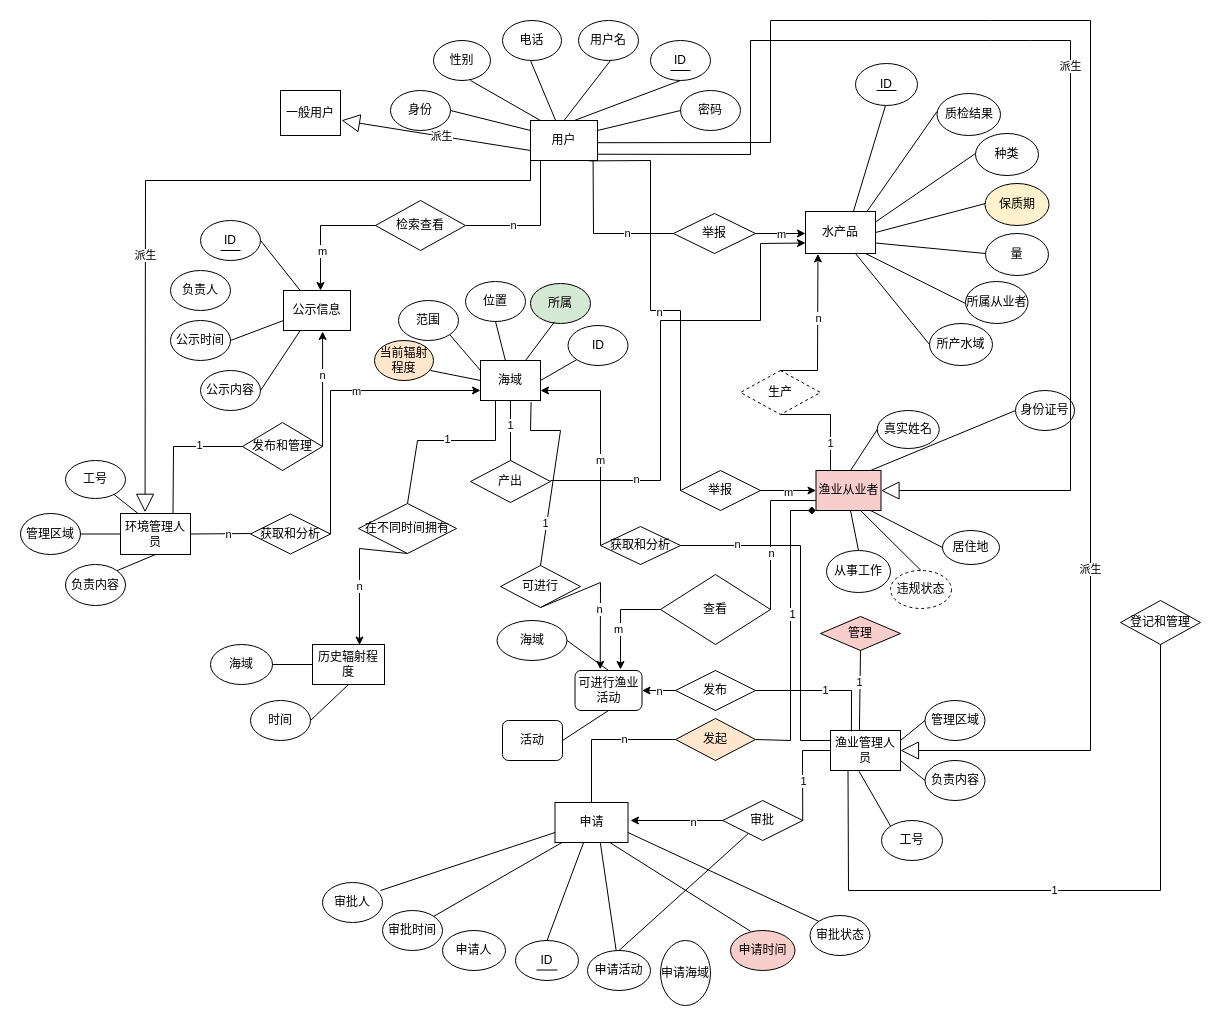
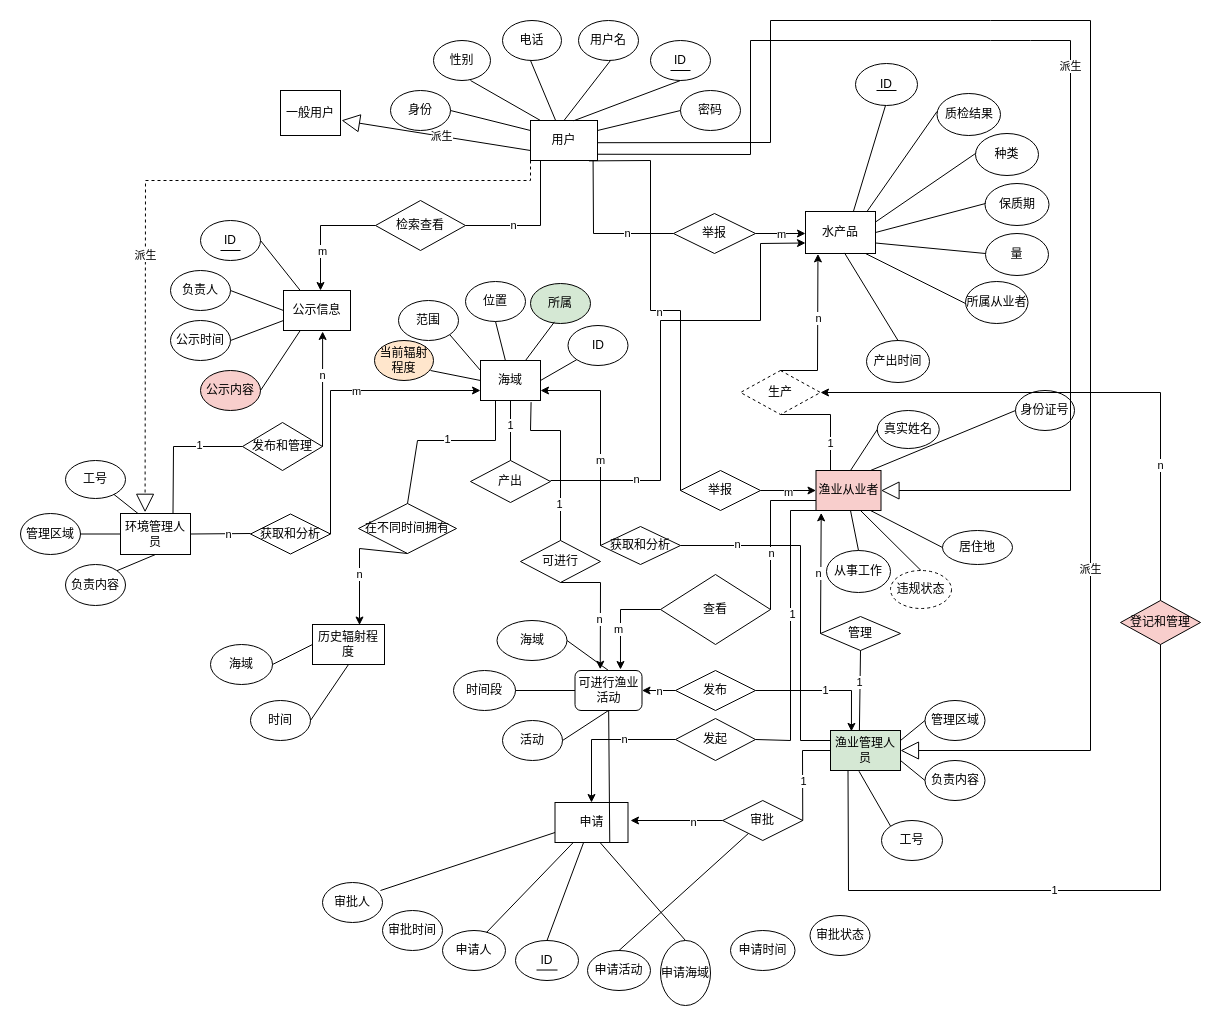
edge "用户" -> "环境管理人员": style solid -> dashed
node "保质期": fillcolor #fff2cc -> #ffffff
edge "水产品" -- "产出时间": added
edge "水产品" -- "所产水域": removed
edge "负责人" -- "公示信息": added
node "所产水域": removed
node "产出时间": added
node "公示内容": fillcolor #ffffff -> #f8cecc
edge "登记和管理" -> "生产": added, label "n"
edge "发起" -> "渔业从业者": arrowhead diamond -> none
node "居住地": size 57x34 -> 70x34
edge "管理" -> "渔业从业者": added, label "n"
node "可进行": moved (541, 587) -> (561, 562)
node "登记和管理": fillcolor #ffffff -> #f8cecc
node "管理": fillcolor #f8cecc -> #ffffff
node "历史辐射程度": moved (349, 665) -> (349, 645)
node "时间段": added
edge "时间段" -- "可进行渔业活动": added
edge "发布" -- "渔业管理人员": arrowhead none -> classic
node "发起": fillcolor #ffe6cc -> #ffffff
node "活动": shape rounded rectangle -> ellipse
node "渔业管理人员": fillcolor #ffffff -> #d5e8d4
edge "发起" -- "申请": arrowhead none -> classic
edge "申请" -- "审批状态": removed
edge "申请" -- "审批时间": removed
edge "申请" -- "申请时间": now "申请" -- "可进行渔业活动"
edge "申请" -- "申请人": added
edge "申请" -- "申请活动": now "申请" -- "申请海域"
node "申请时间": fillcolor #f8cecc -> #ffffff
